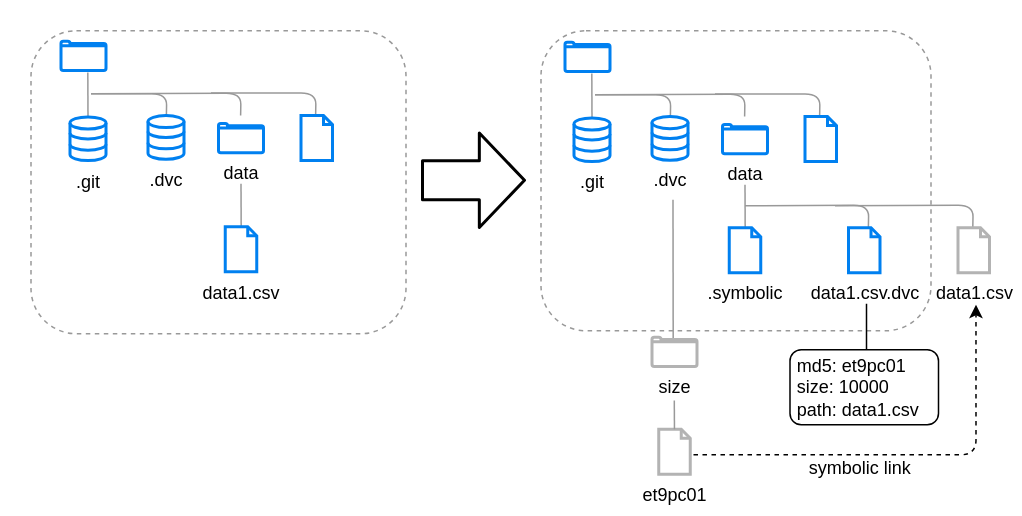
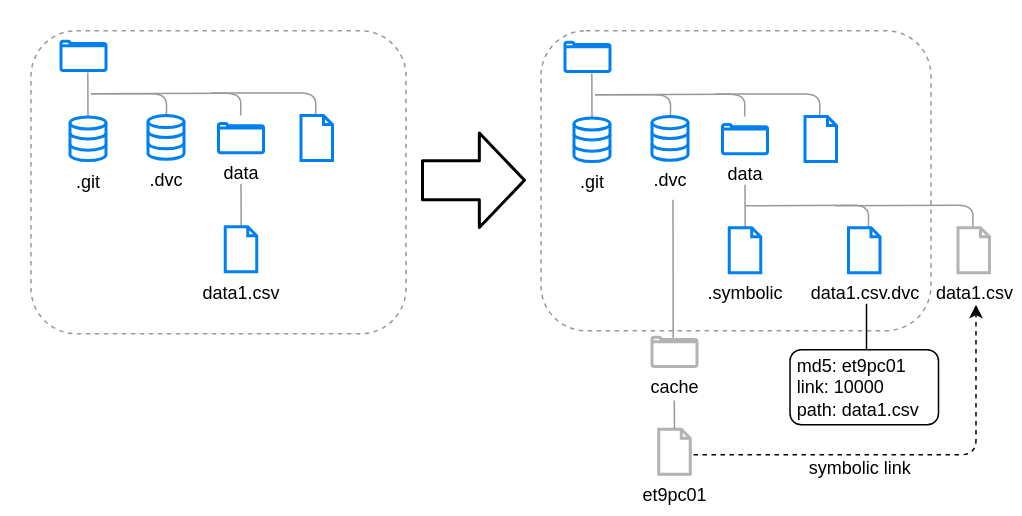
node "size": label "size" -> "cache"
node "md5: et9pc01 size: 10000 path: data1.csv": label "md5: et9pc01 size: 10000 path: data1.csv" -> "md5: et9pc01 link: 10000 path: data1.csv"
